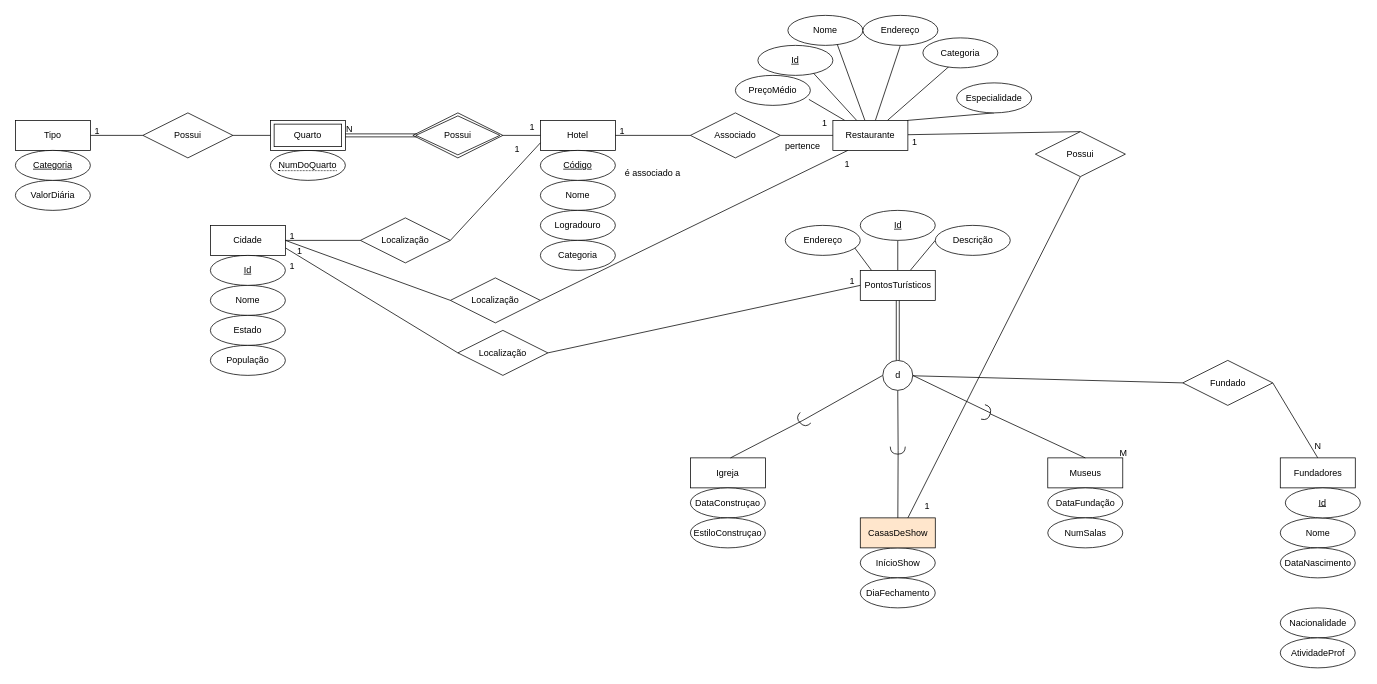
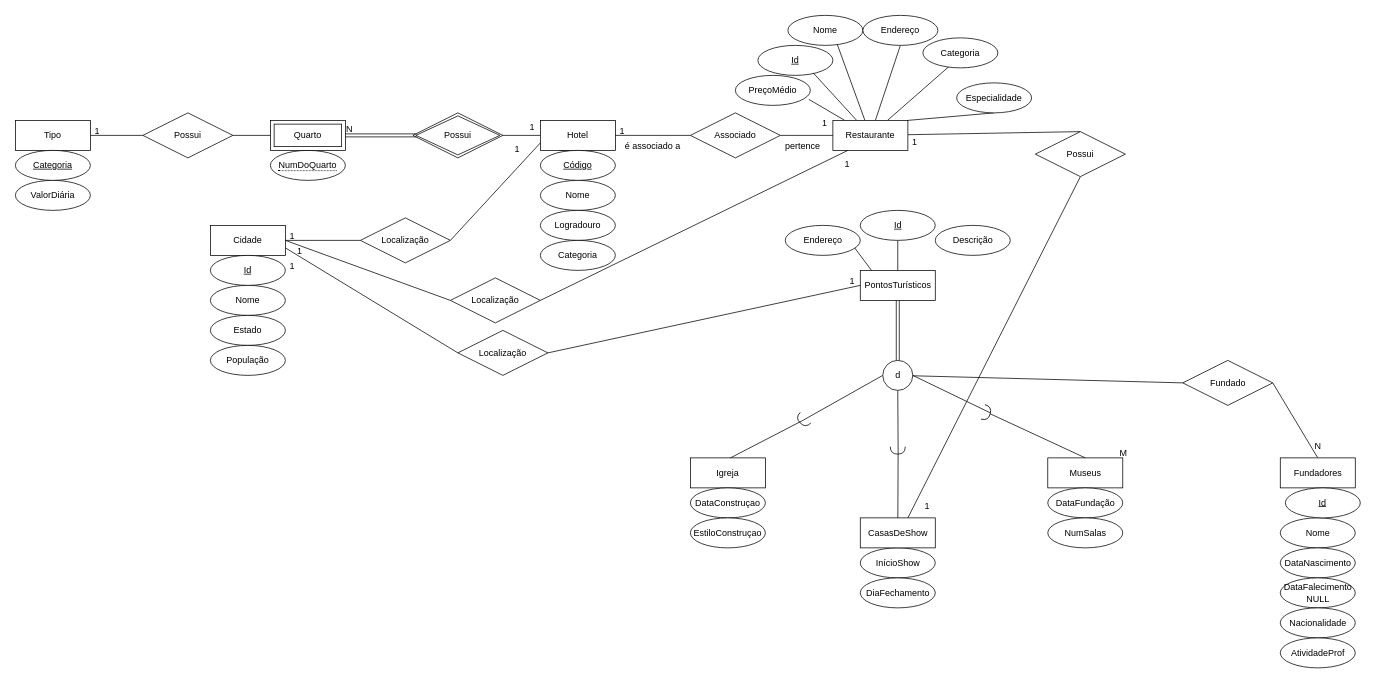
node "é associado a": moved (653, 173) -> (653, 147)
edge "Descrição" -- "PontosTurísticos": removed
node "CasasDeShow": fillcolor #ffe6cc -> #ffffff
node "DataFalecimento NULL": added
